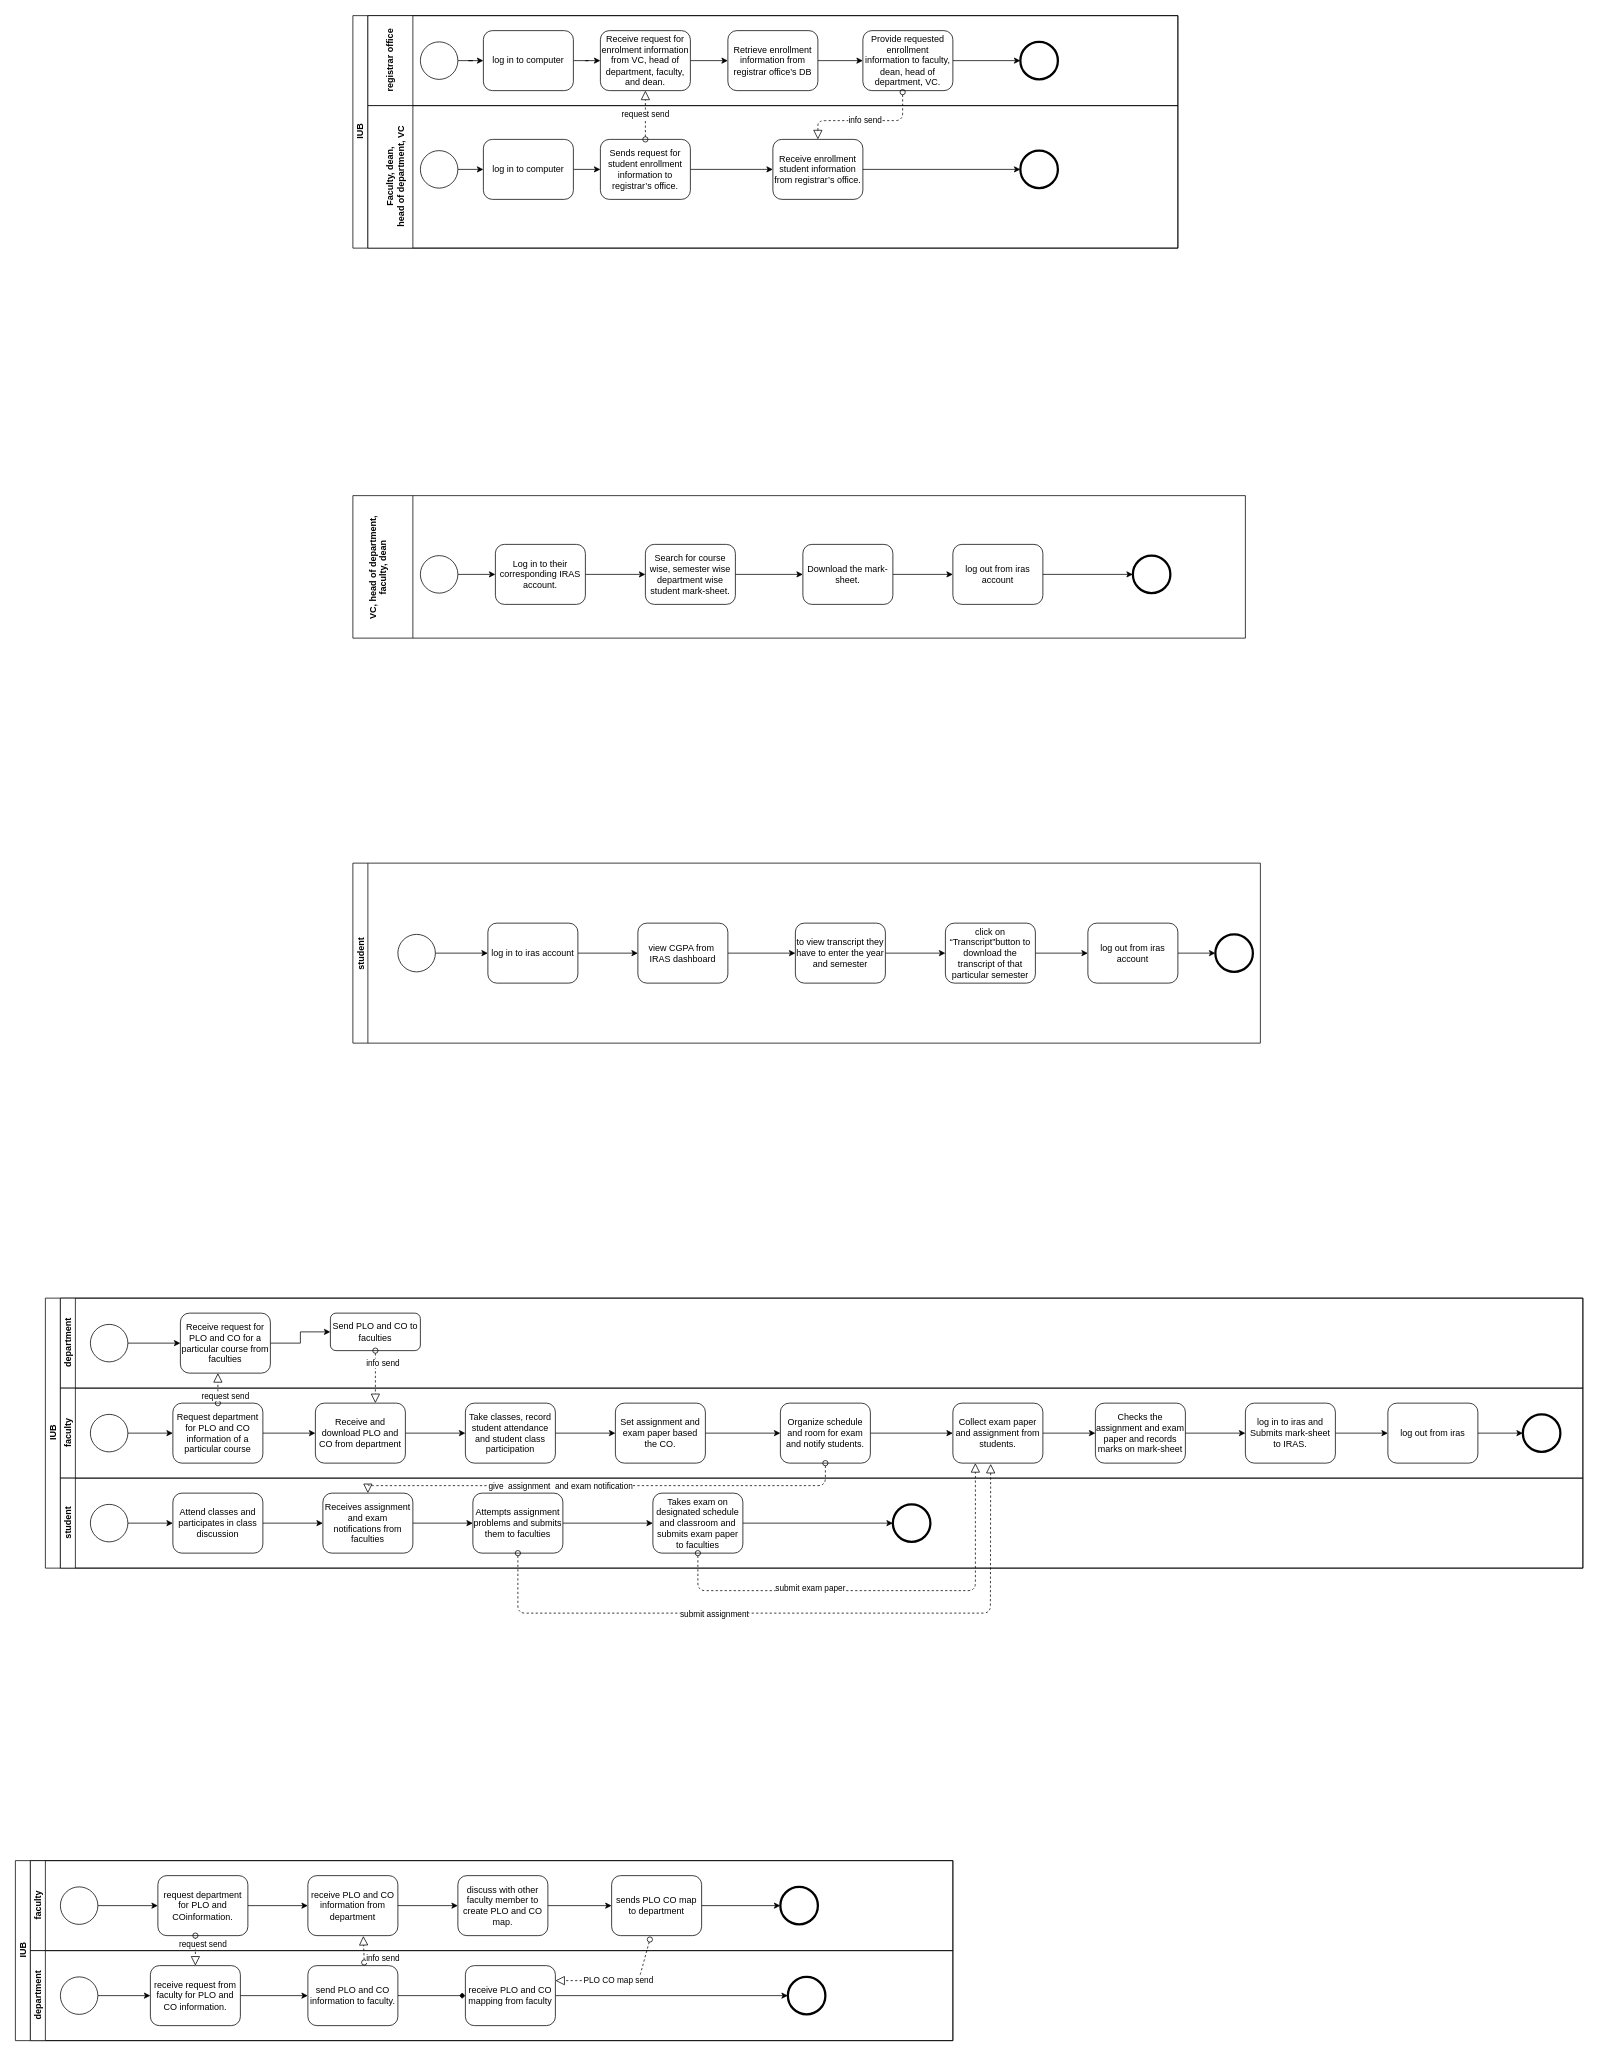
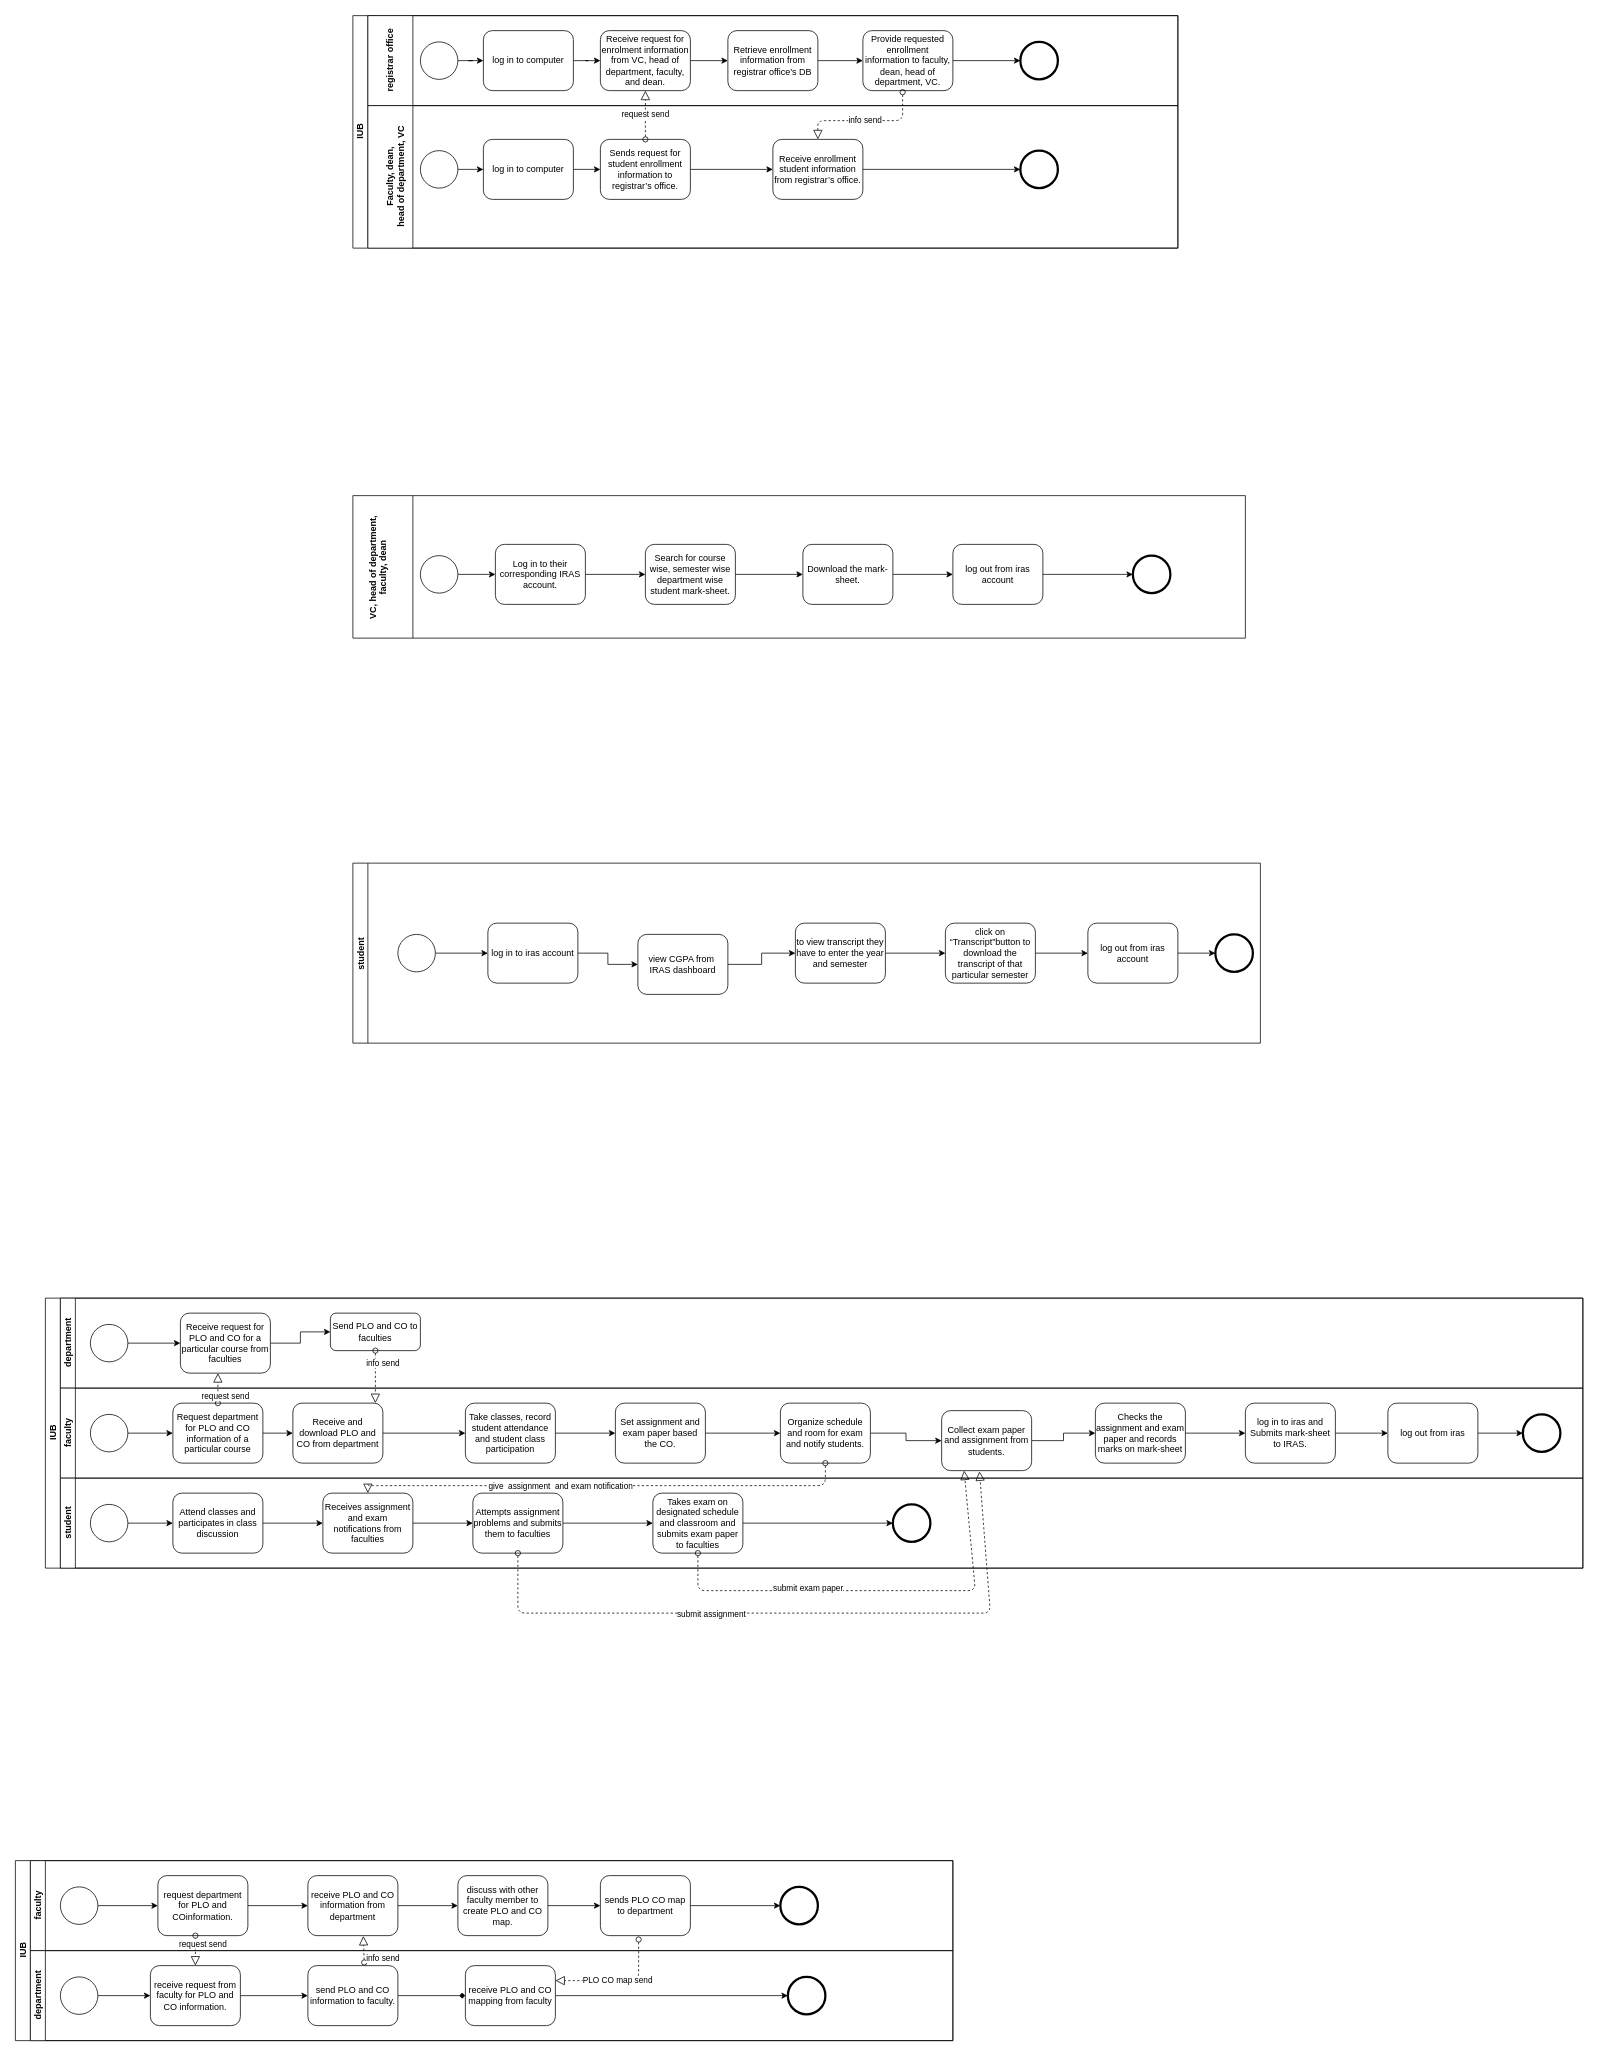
node "view CGPA from IRAS dashboard": moved (683, 953) -> (683, 964)
node "Receive and download PLO and CO from department": moved (360, 1433) -> (338, 1433)
node "Collect exam paper and assignment from students.": moved (998, 1433) -> (987, 1440)
node "sends PLO CO map to department": moved (657, 1905) -> (645, 1905)
